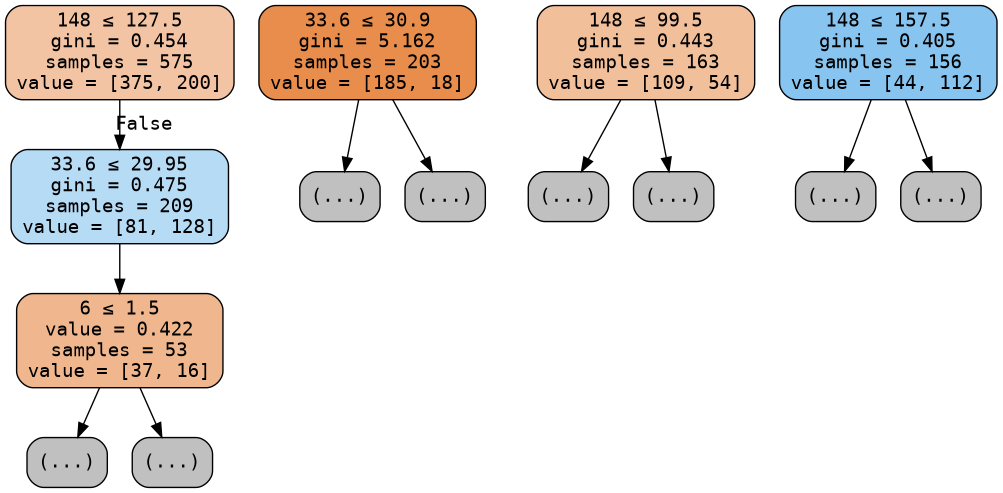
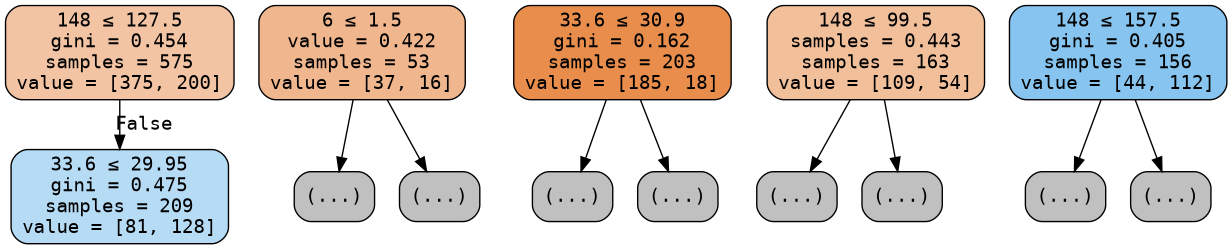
node "33.6 ≤ 30.9": text "gini = 5.162" -> "gini = 0.162"
node "148 ≤ 99.5": text "gini = 0.443" -> "samples = 0.443"
edge "33.6 ≤ 29.95" -> "6 ≤ 1.5": removed
